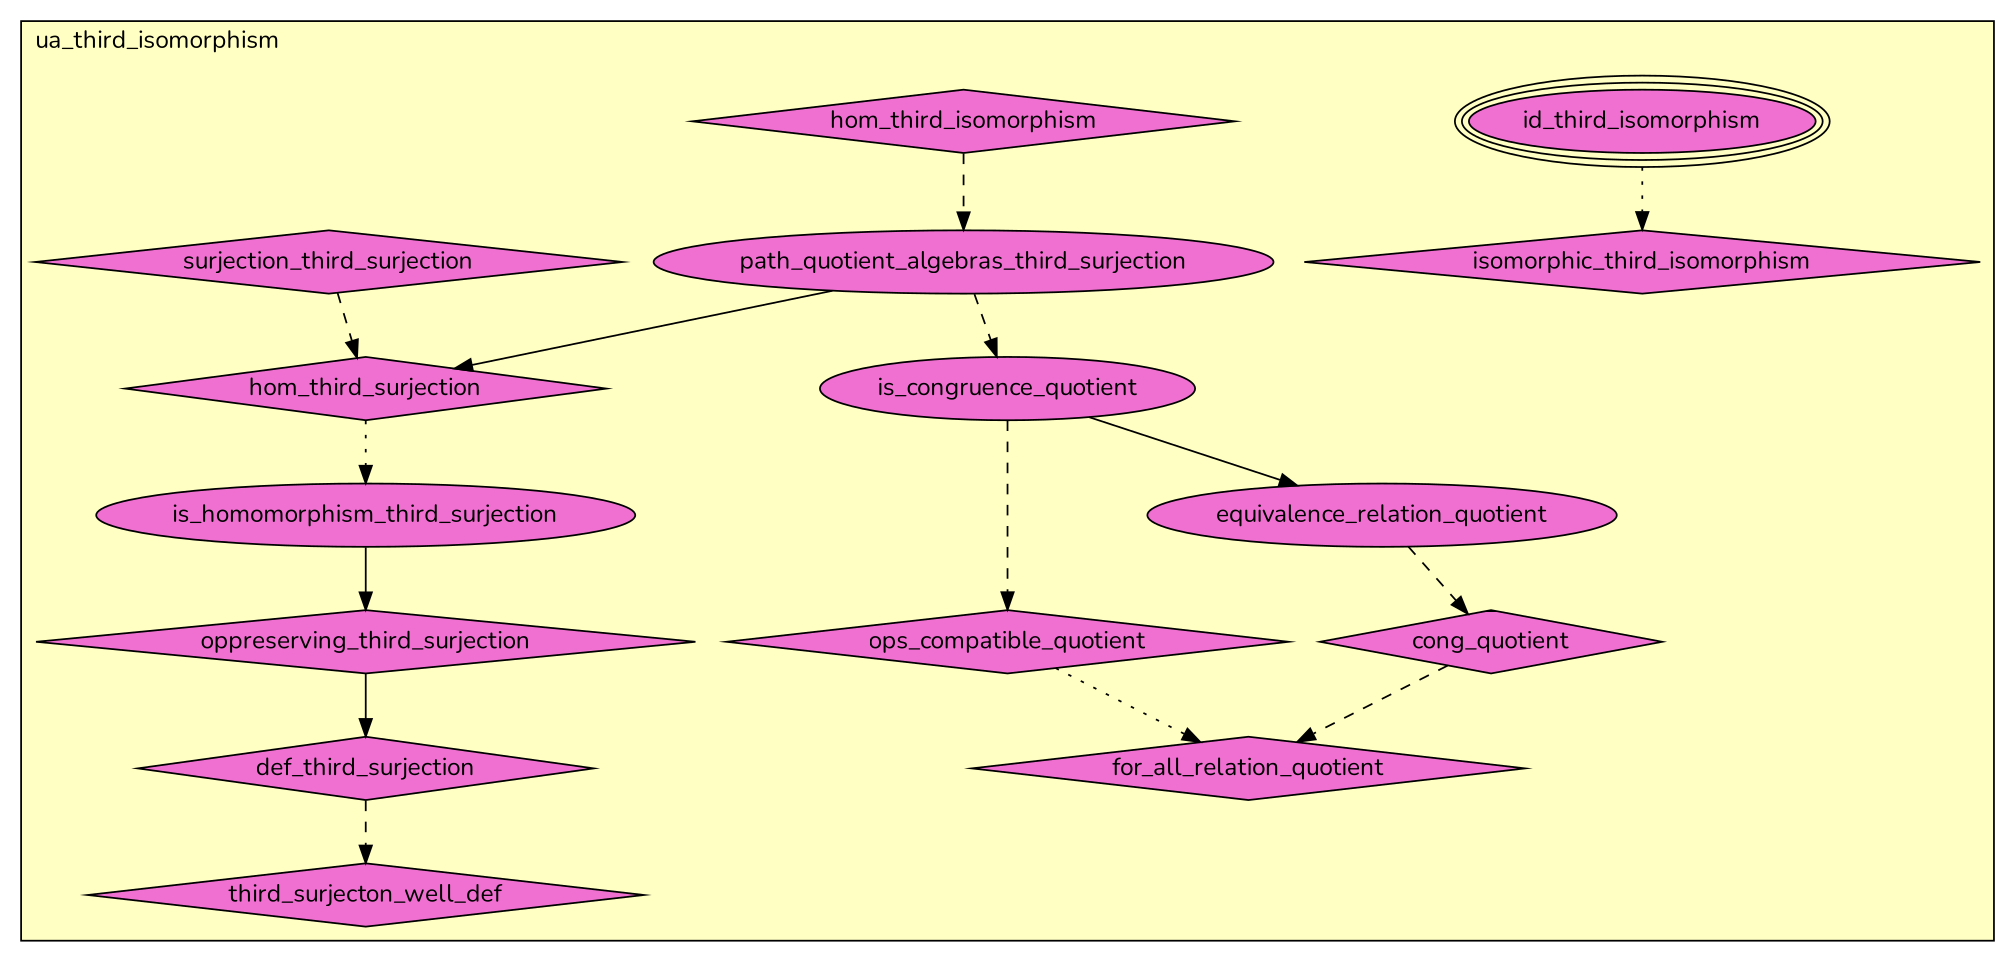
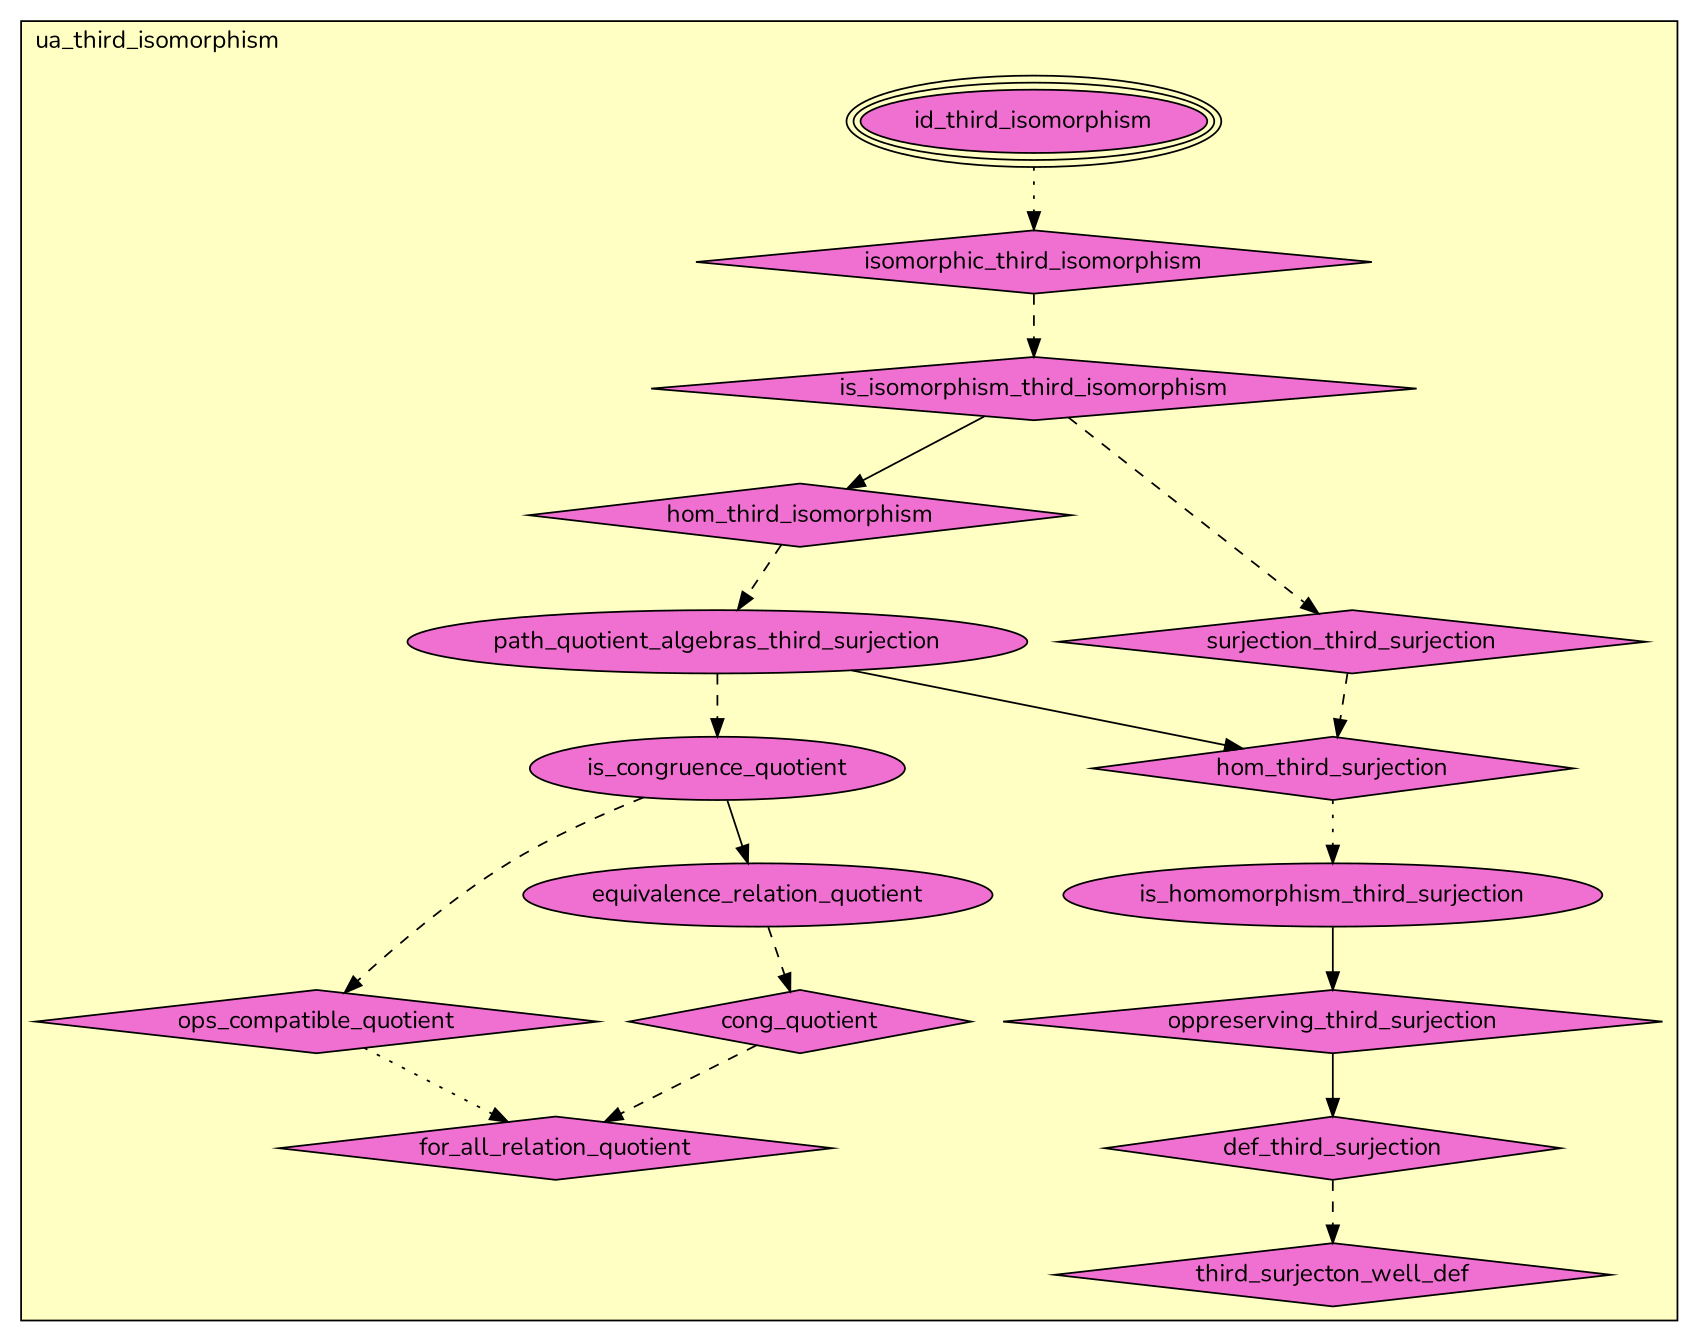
node "is_isomorphism_third_isomorphism": added
